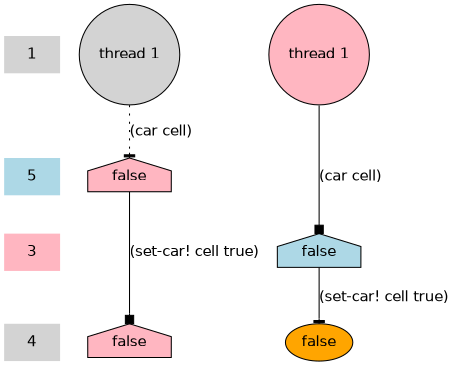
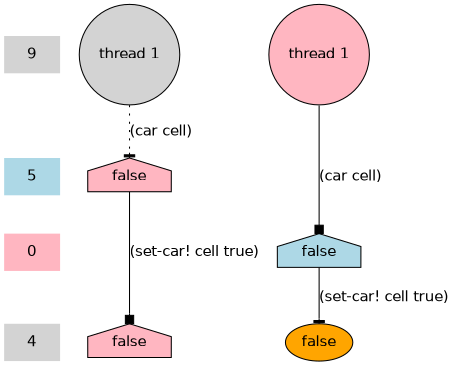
node "1": label "1" -> "9"
node "3": label "3" -> "0"
